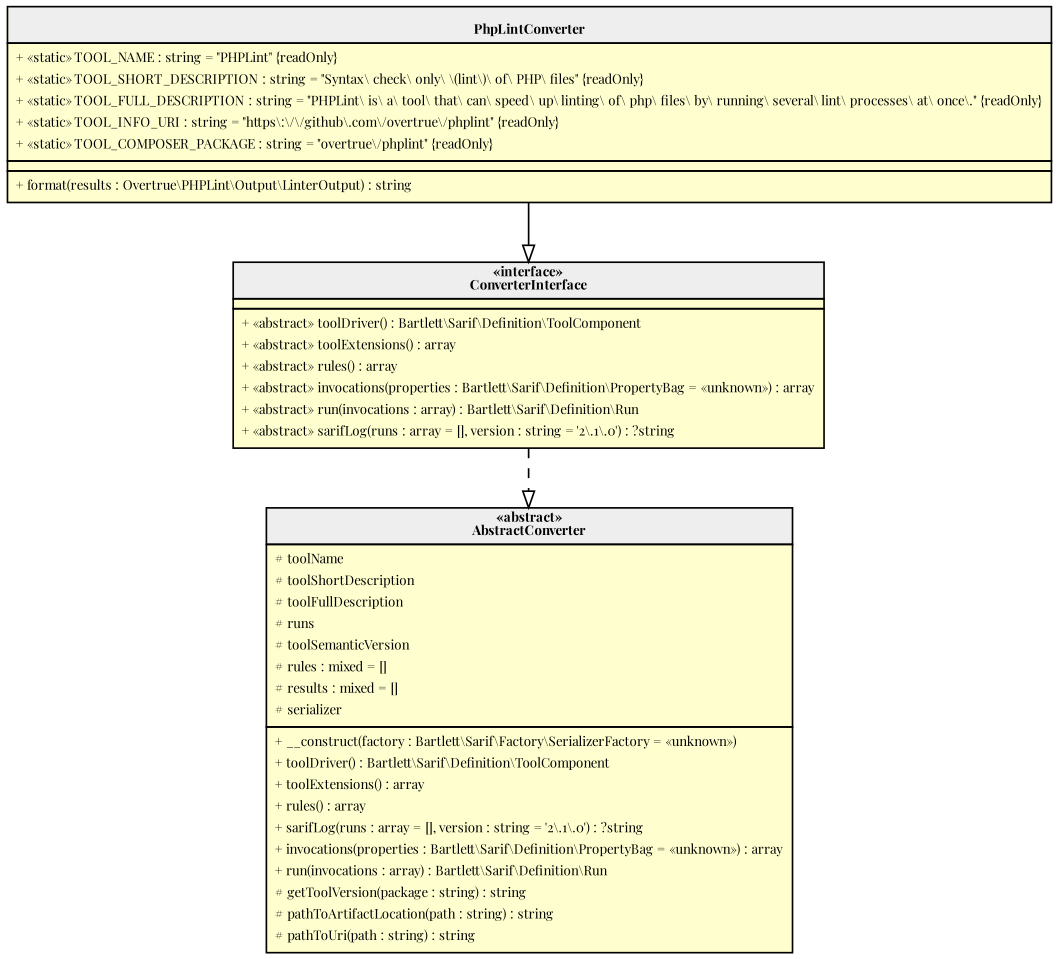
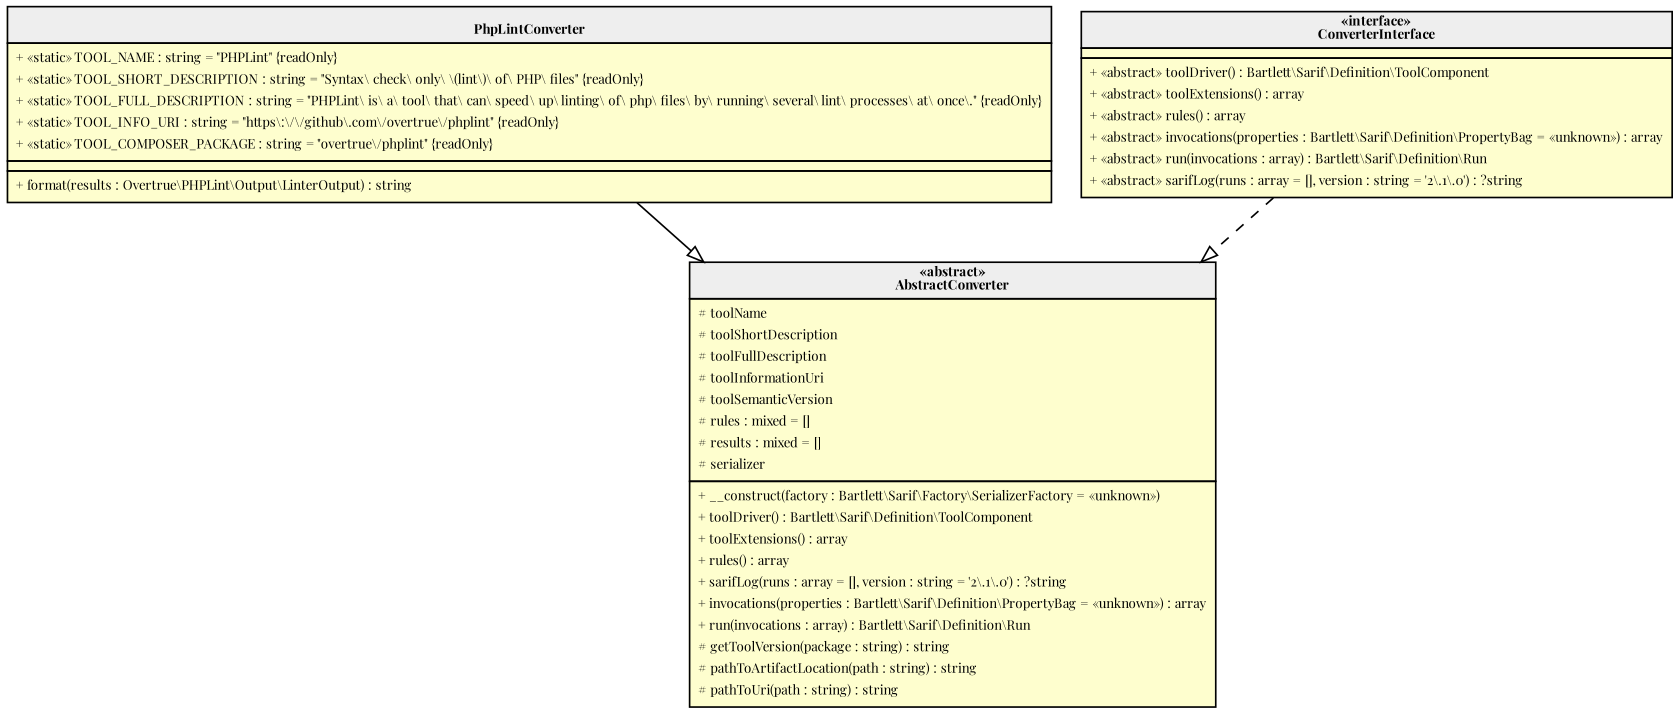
edge "PhpLintConverter" -> "ConverterInterface": now "PhpLintConverter" -> "AbstractConverter"
node "AbstractConverter": text "# runs" -> "# toolInformationUri"
